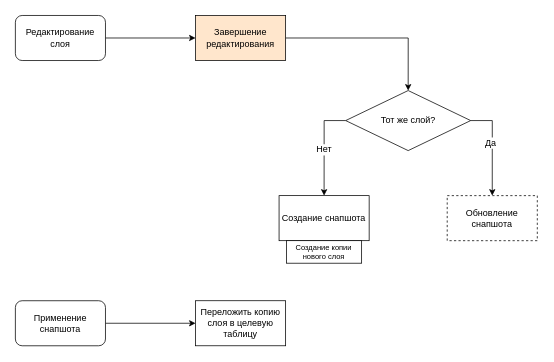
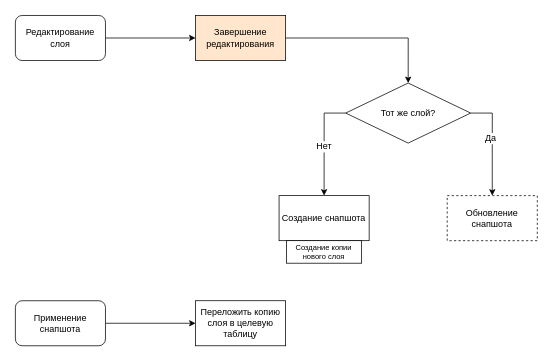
node "Тот же слой?": moved (408, 120) -> (408, 113)
